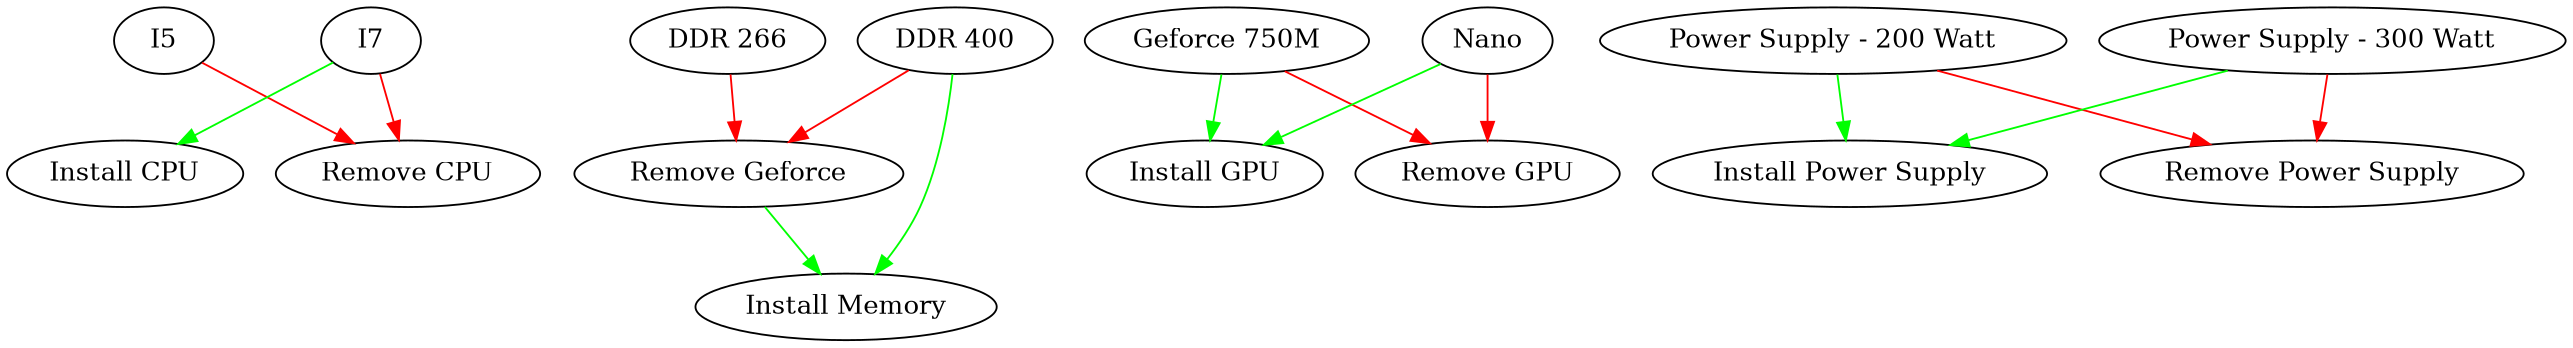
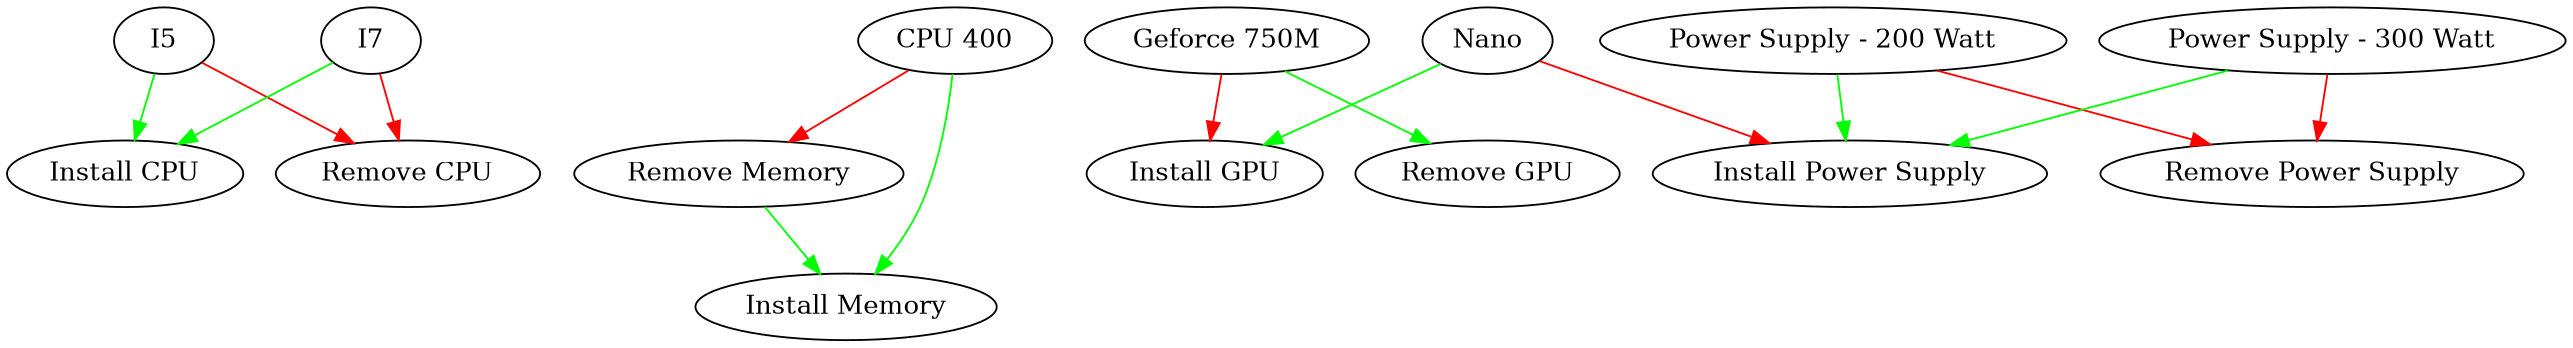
node "DDR 266": removed
node "DDR 400": label "DDR 400" -> "CPU 400"
edge "Geforce 750M" -> "Remove GPU": color red -> green
edge "I5" -> "Install CPU": added
edge "Geforce 750M" -> "Install GPU": color green -> red
edge "Nano" -> "Remove GPU": now "Nano" -> "Install Power Supply"
node "Remove Geforce": label "Remove Geforce" -> "Remove Memory"
